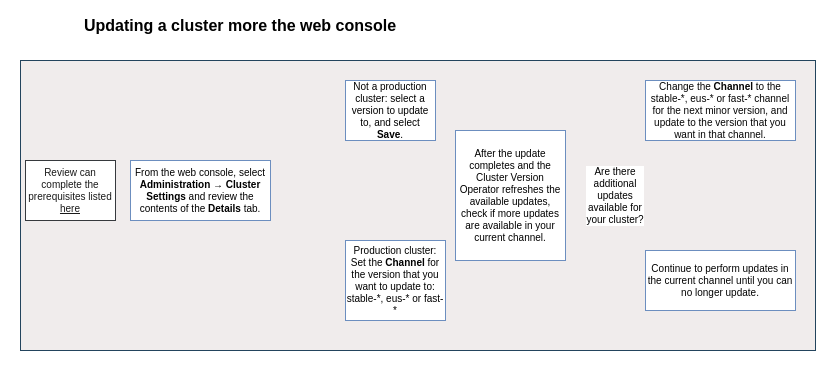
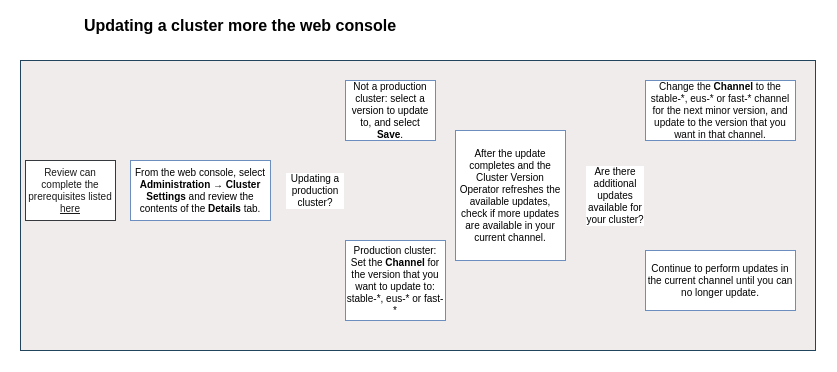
node "Updating a production cluster?": added
